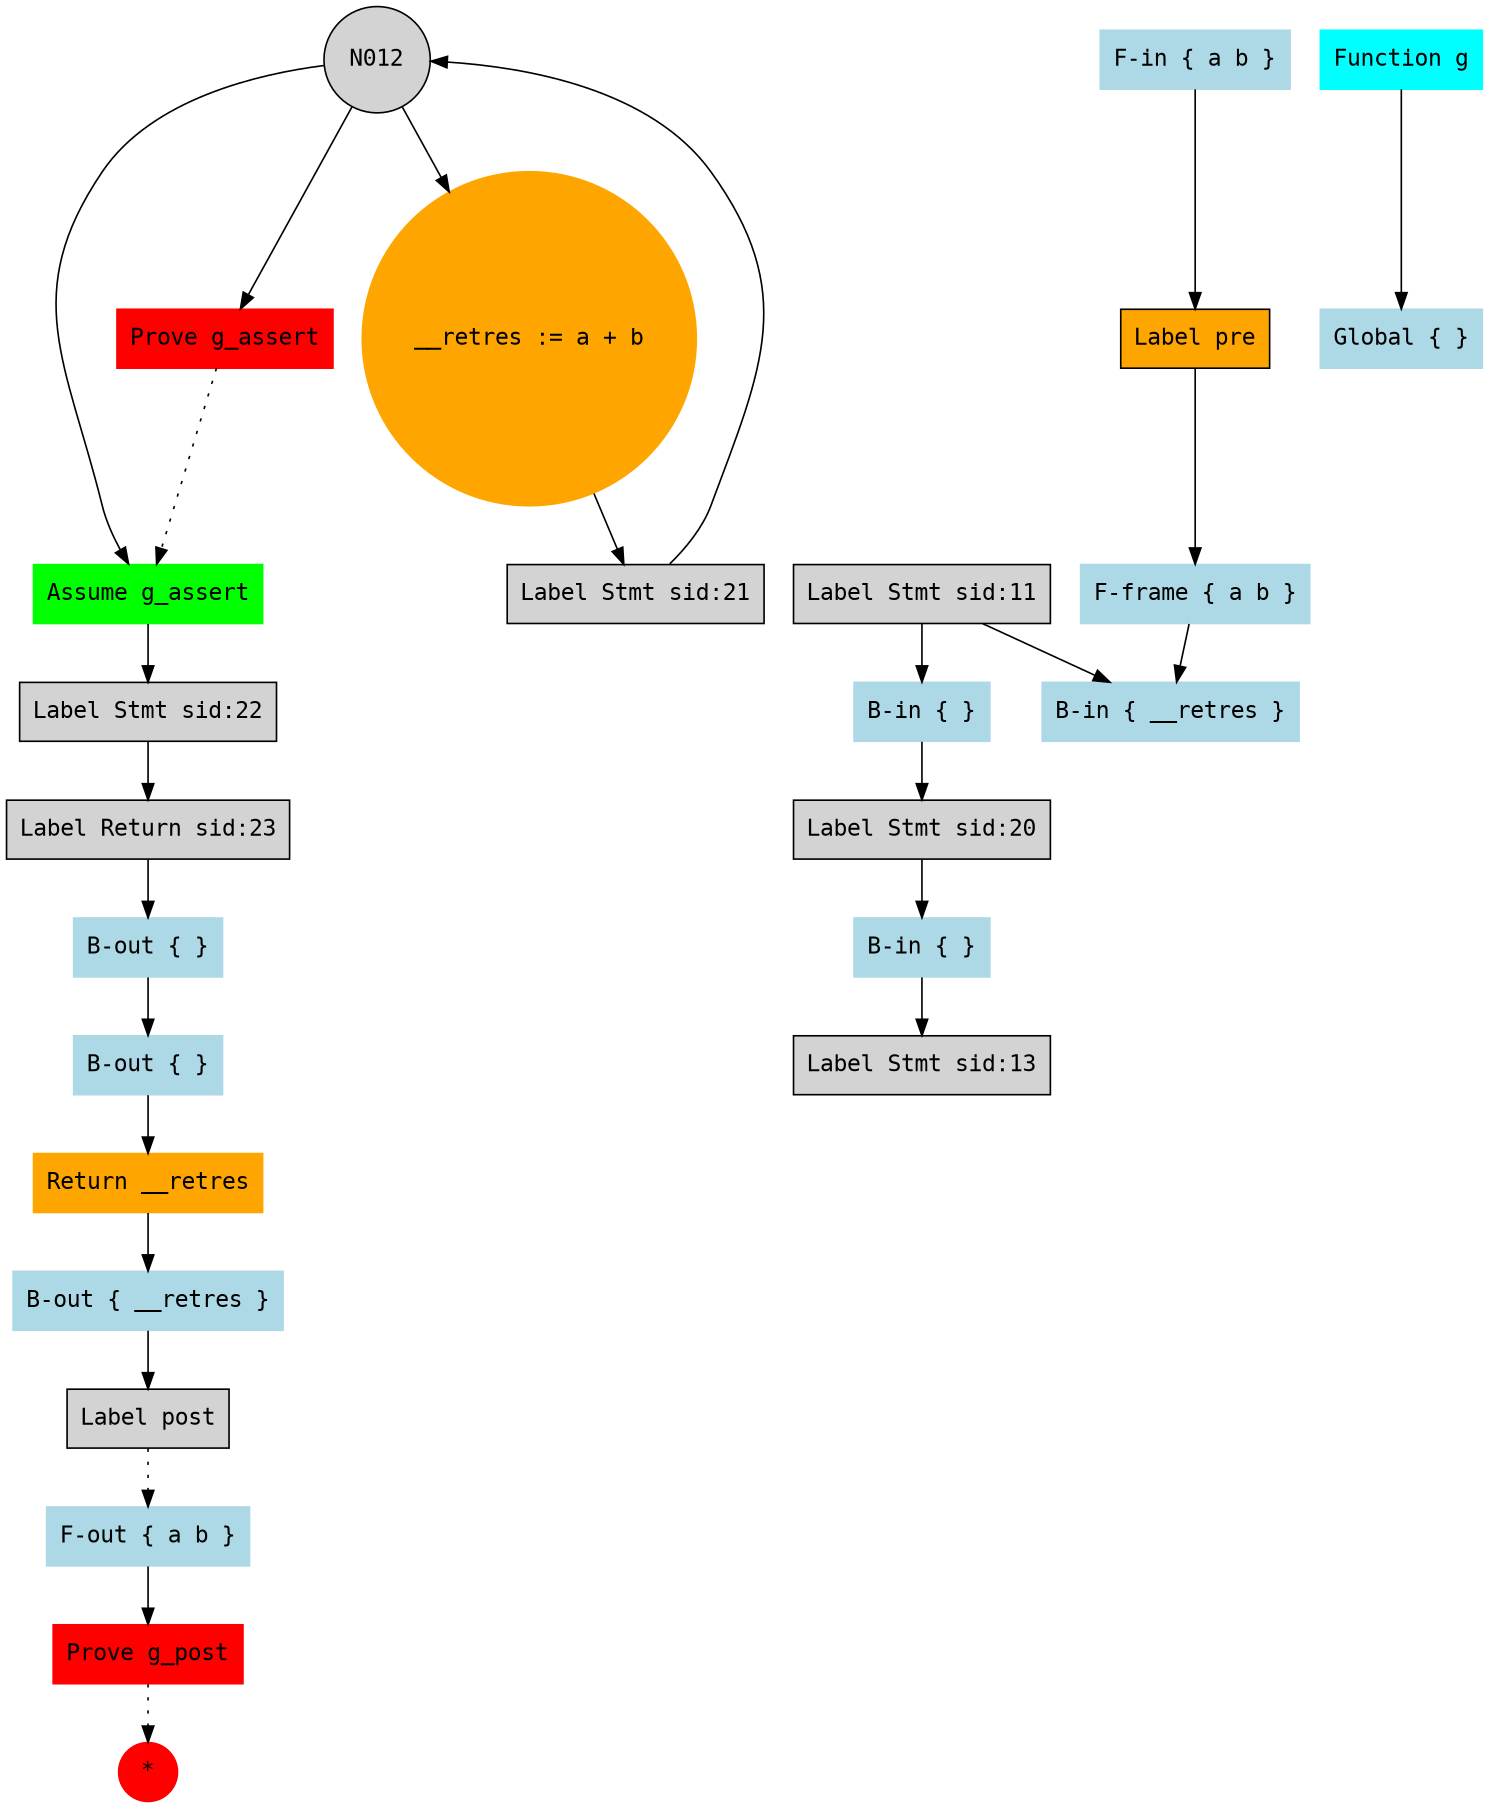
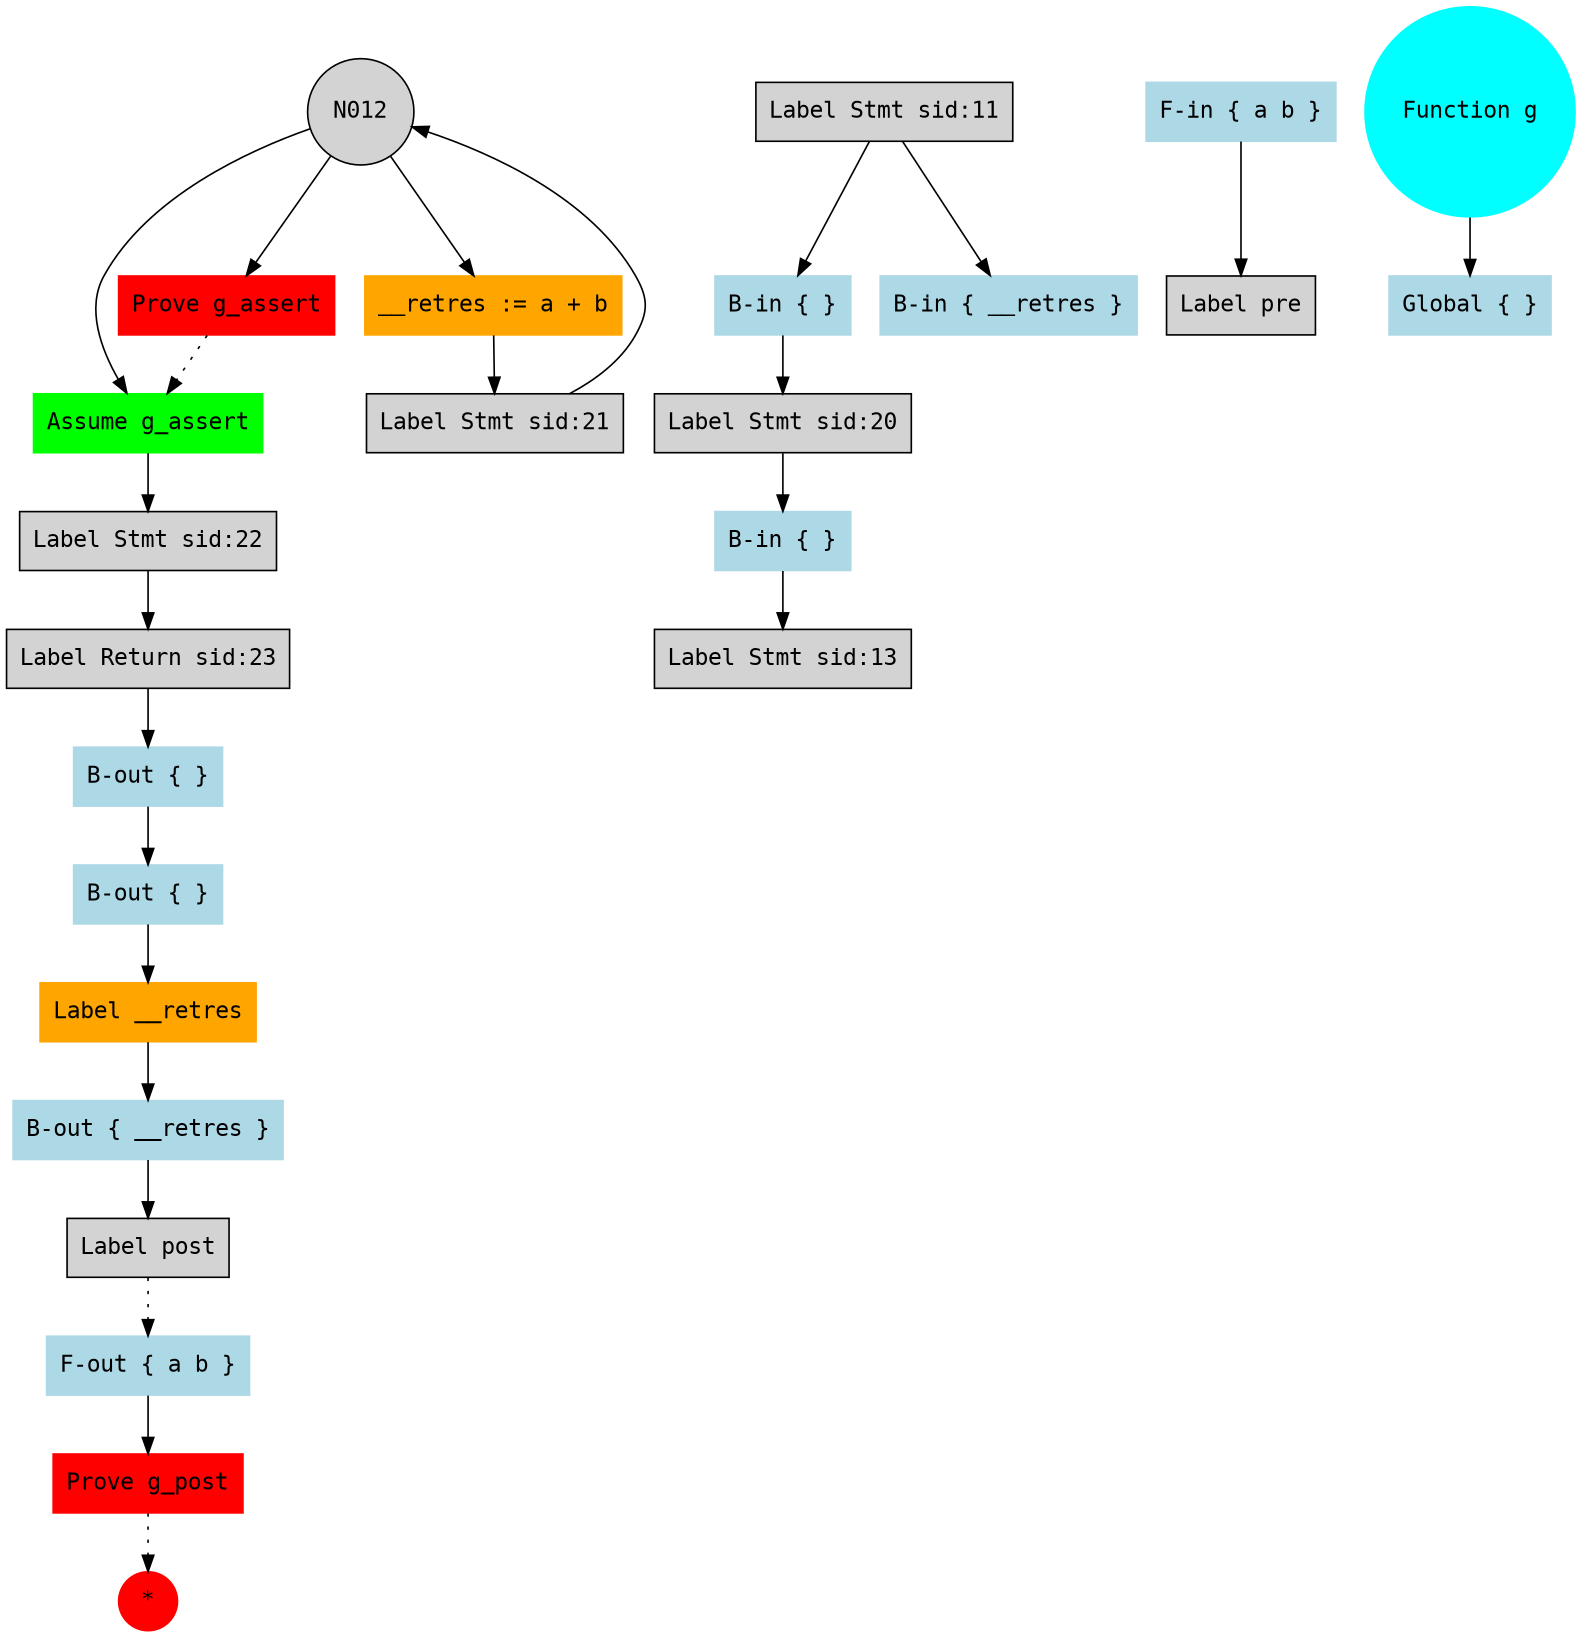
node "Function g": shape box -> circle
node "__retres := a + b": shape circle -> box
node "Label pre": fillcolor orange -> lightgrey
node "F-frame { a b }": removed
node "Return __retres": label "Return __retres" -> "Label __retres"
